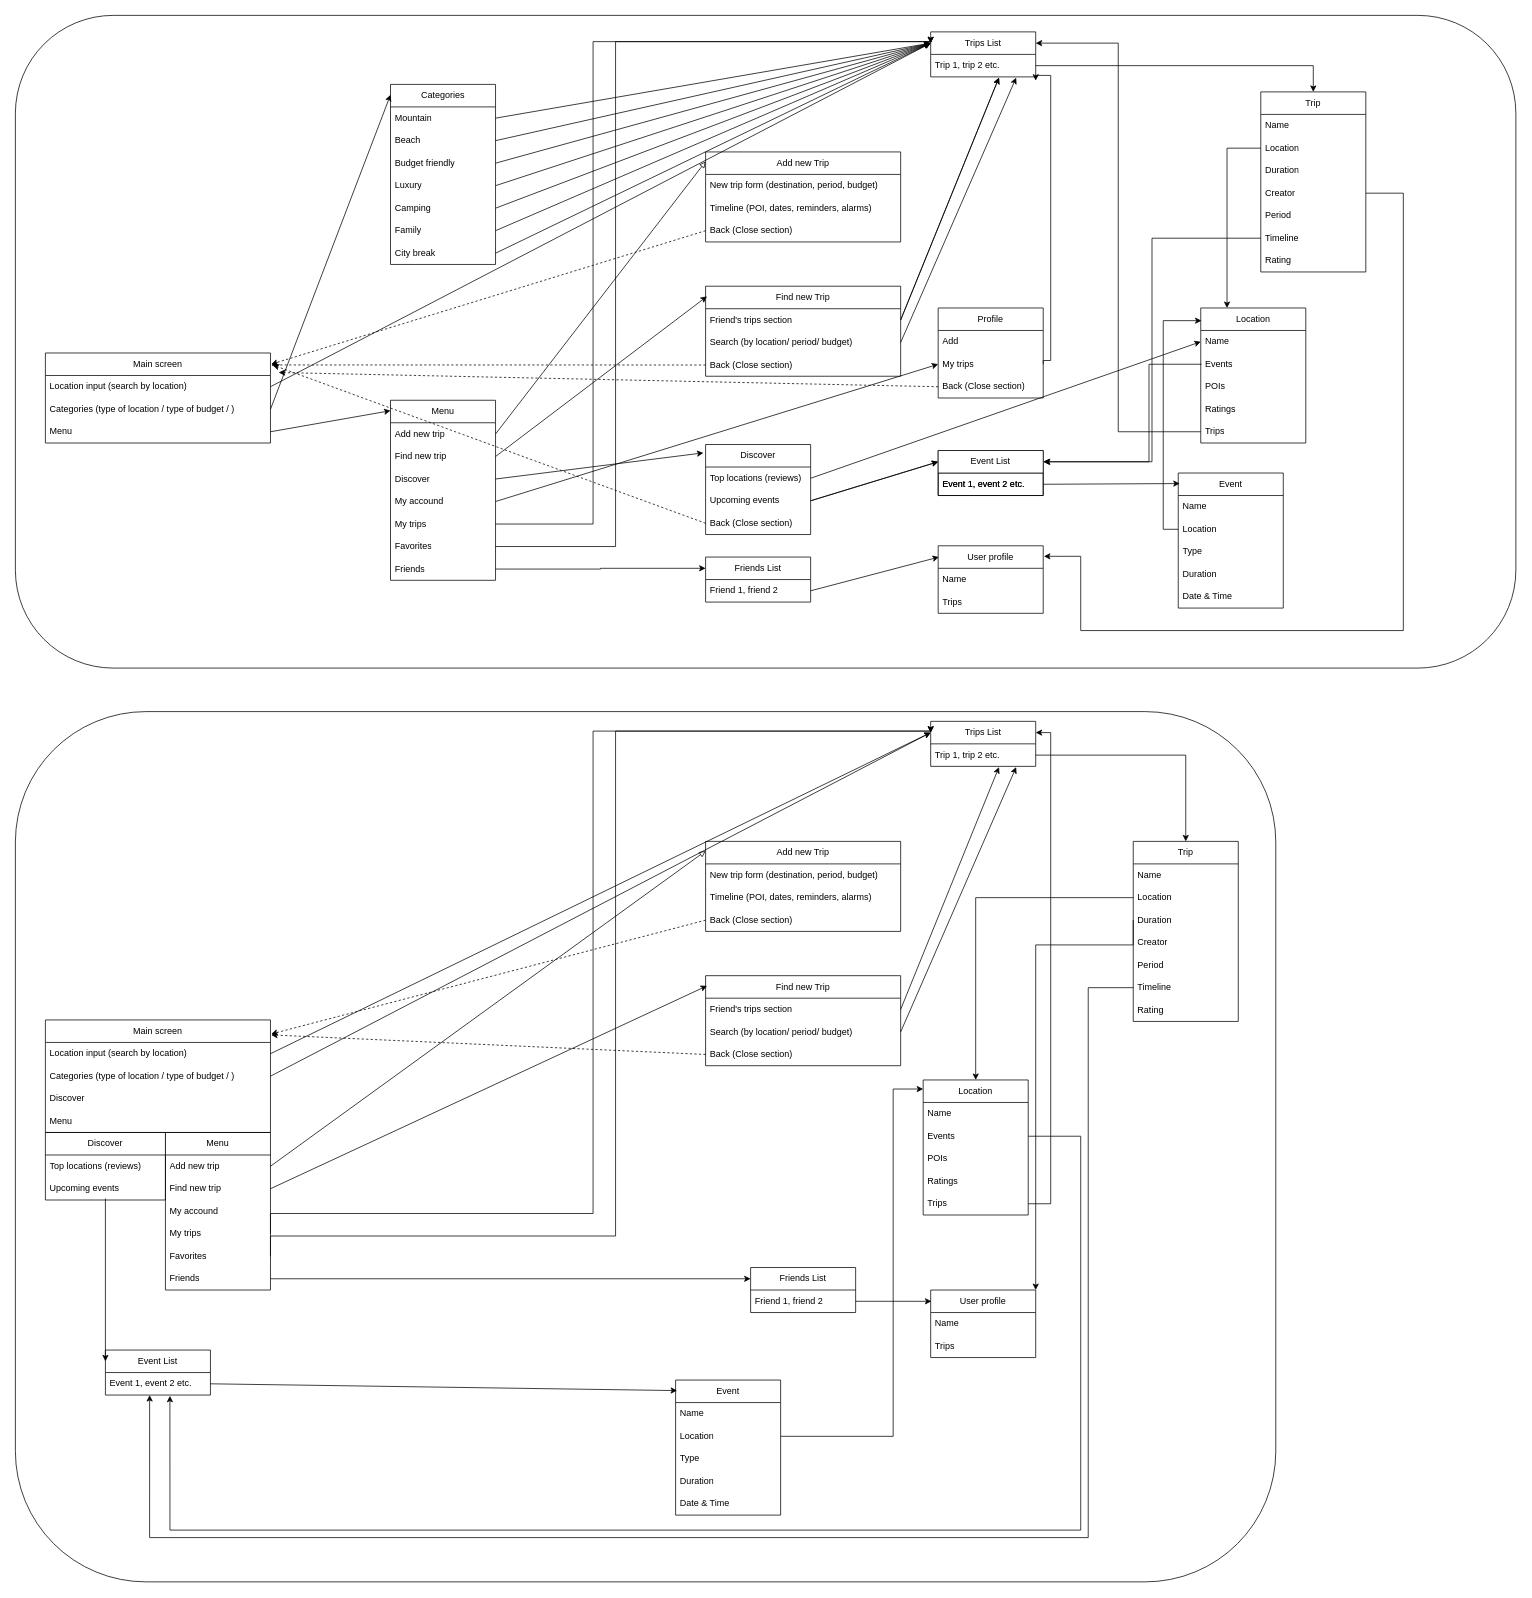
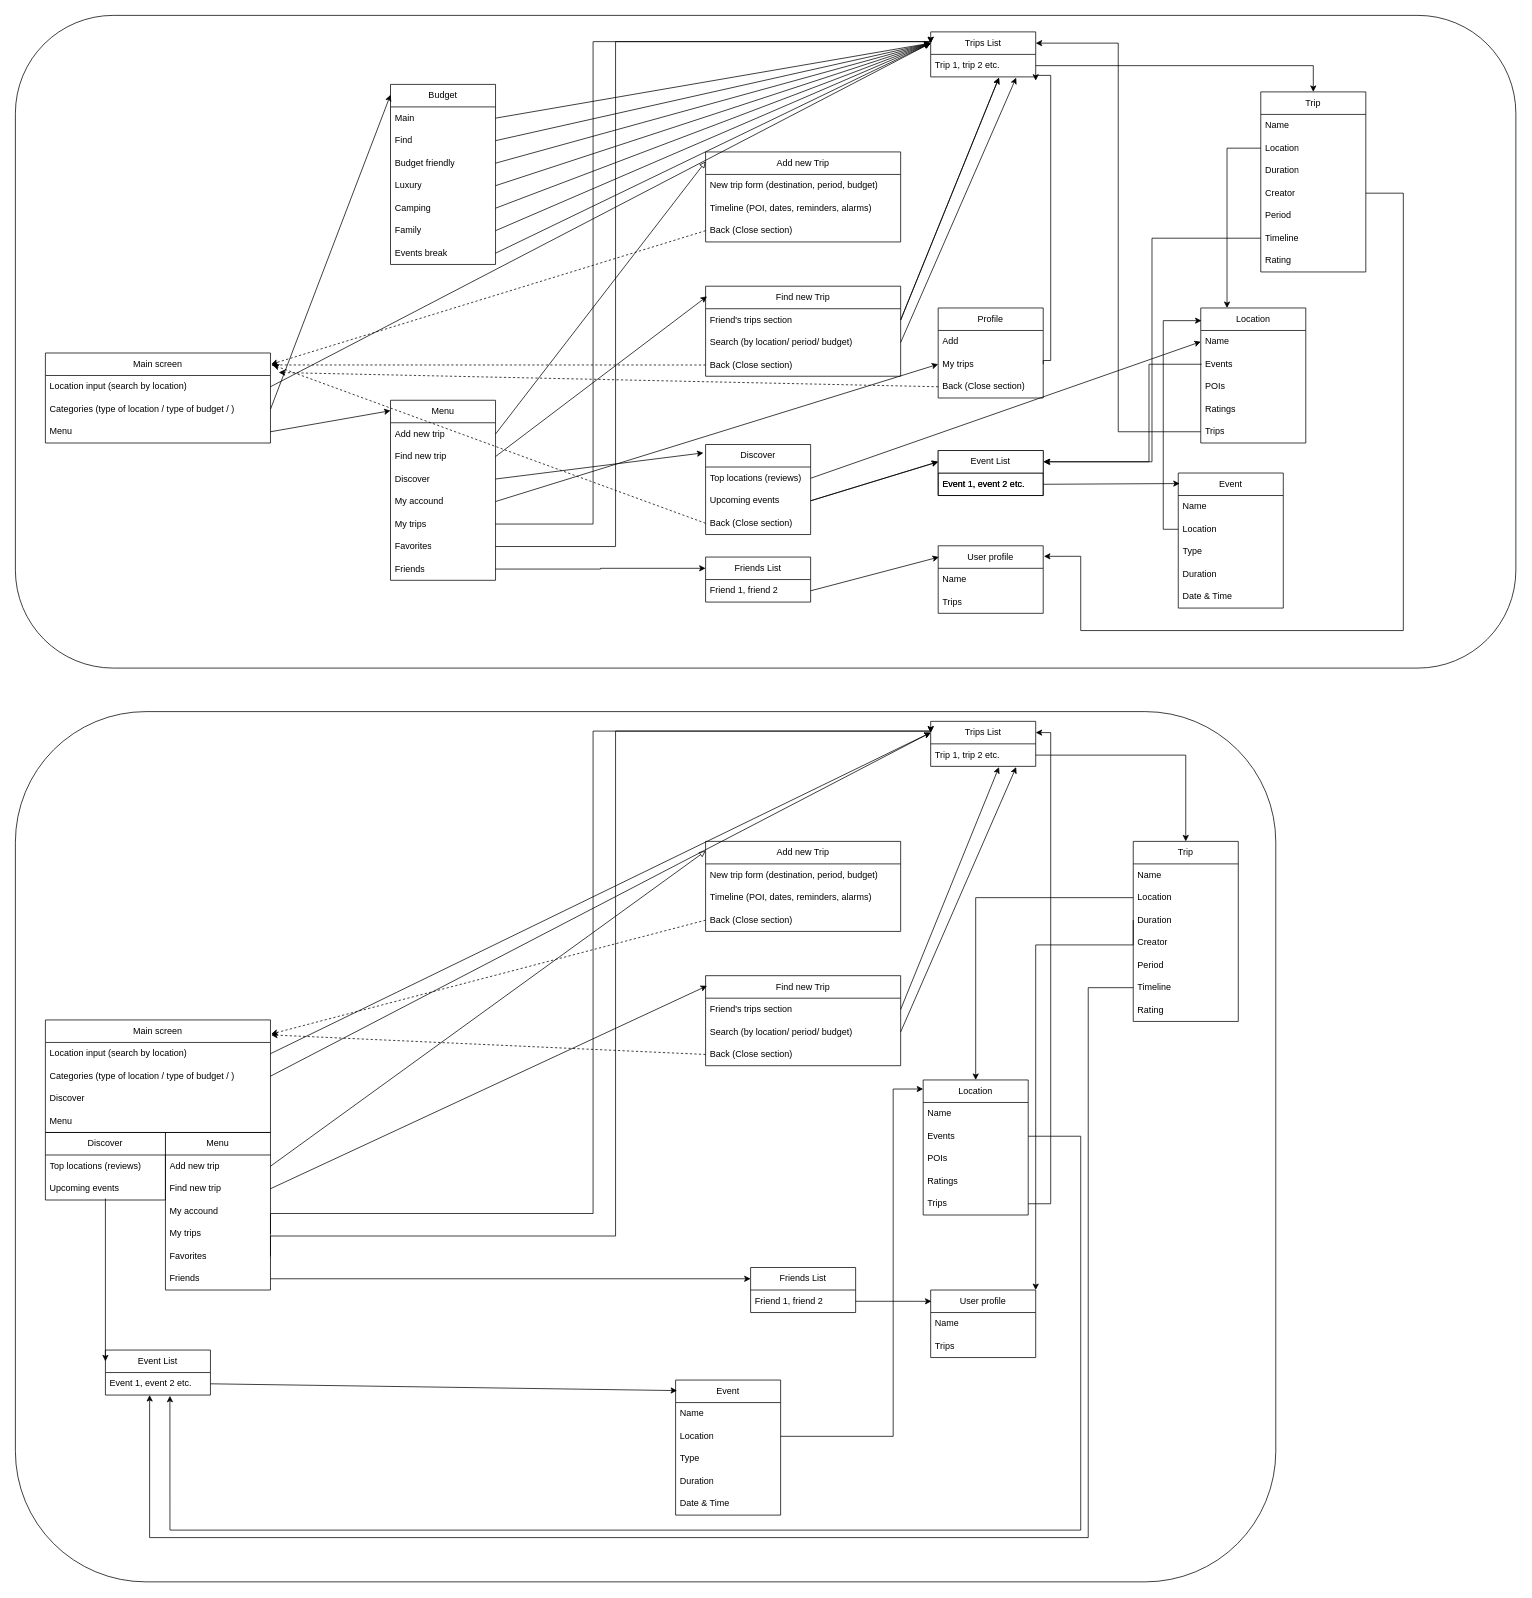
node "Categories": label "Categories" -> "Budget"
node "Mountain": label "Mountain" -> "Main"
node "Beach": label "Beach" -> "Find"
node "City break": label "City break" -> "Events break"
